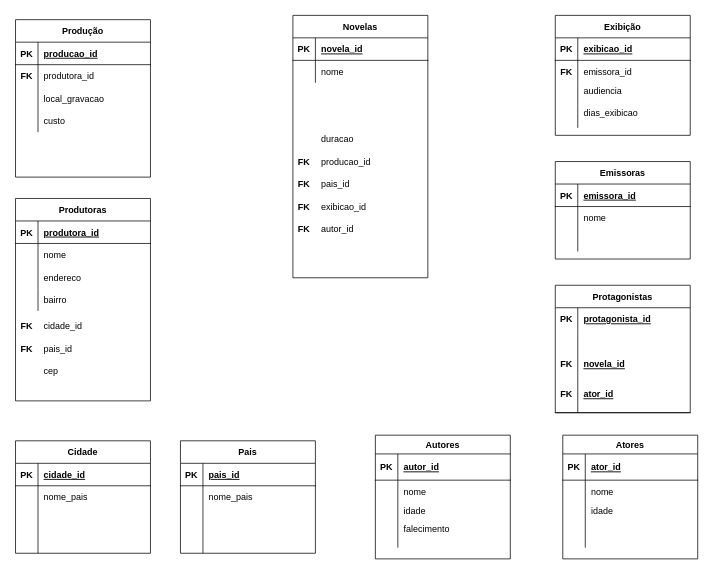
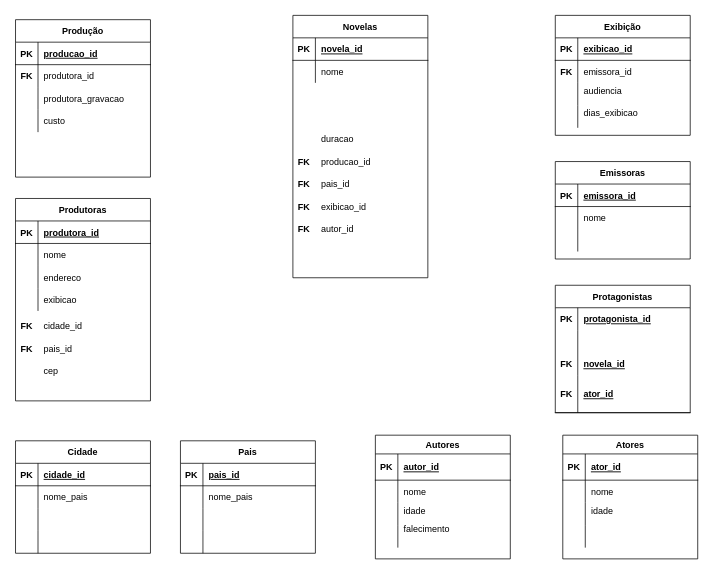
node "local_gravacao": label "local_gravacao" -> "produtora_gravacao"
node "bairro": label "bairro" -> "exibicao"
